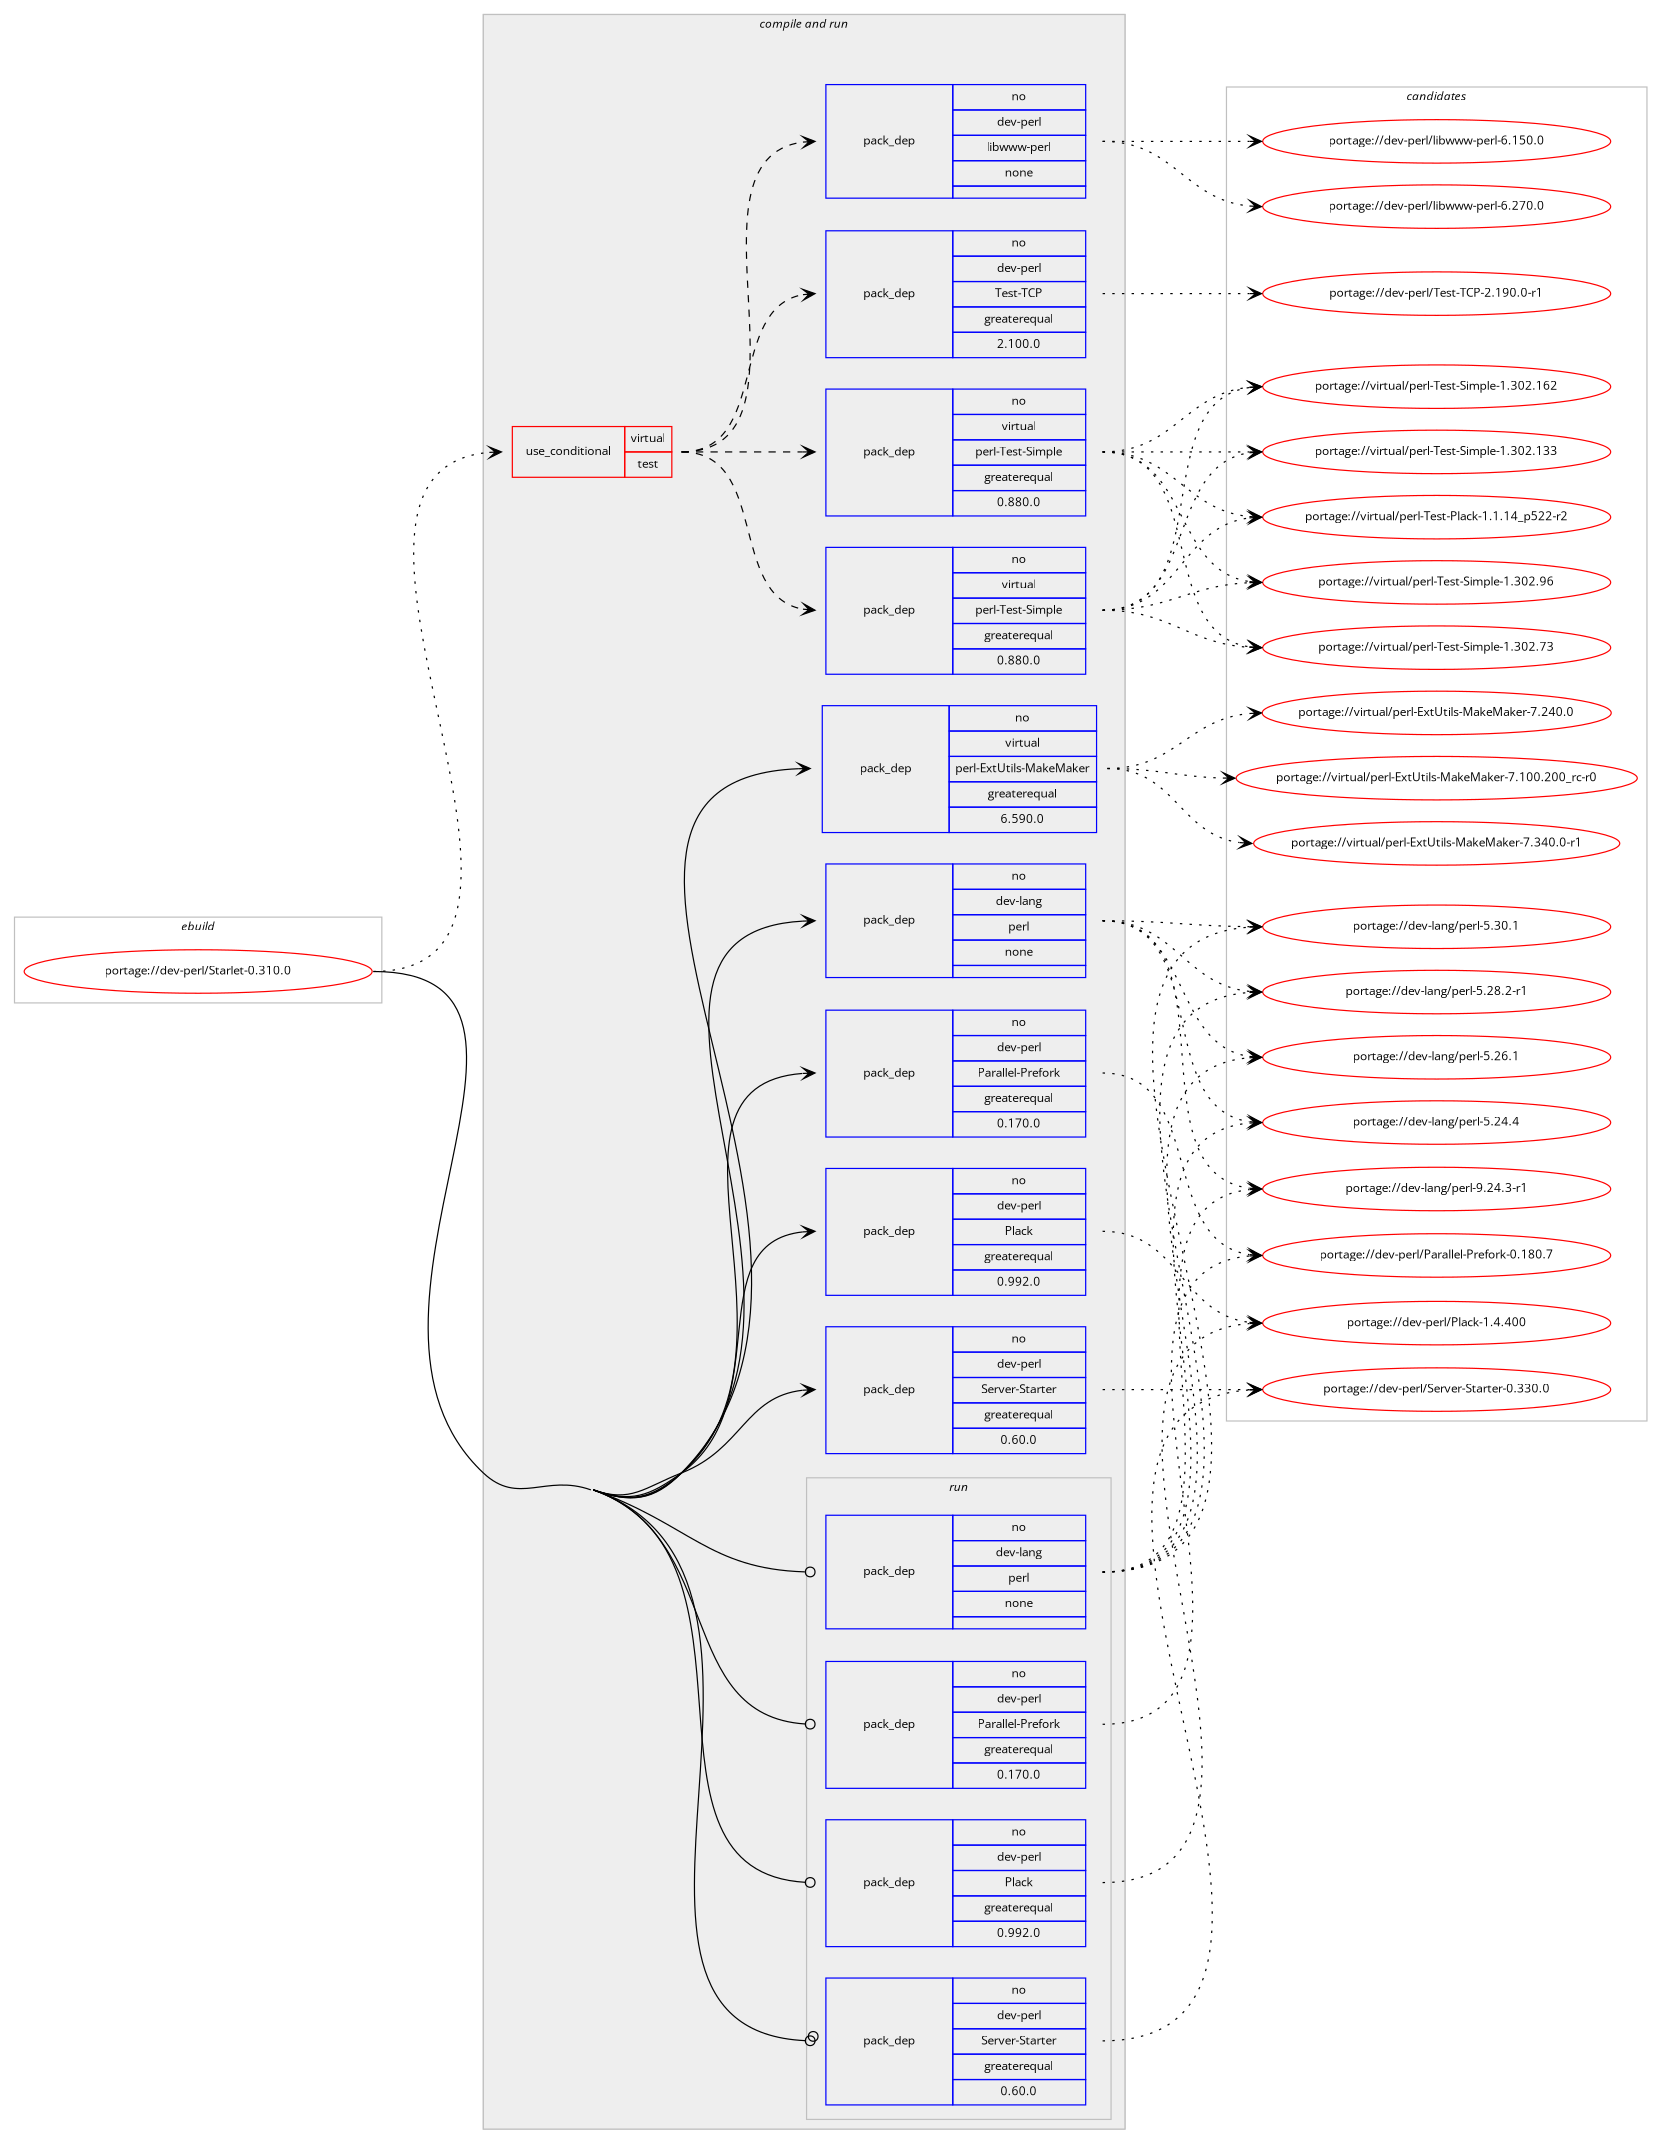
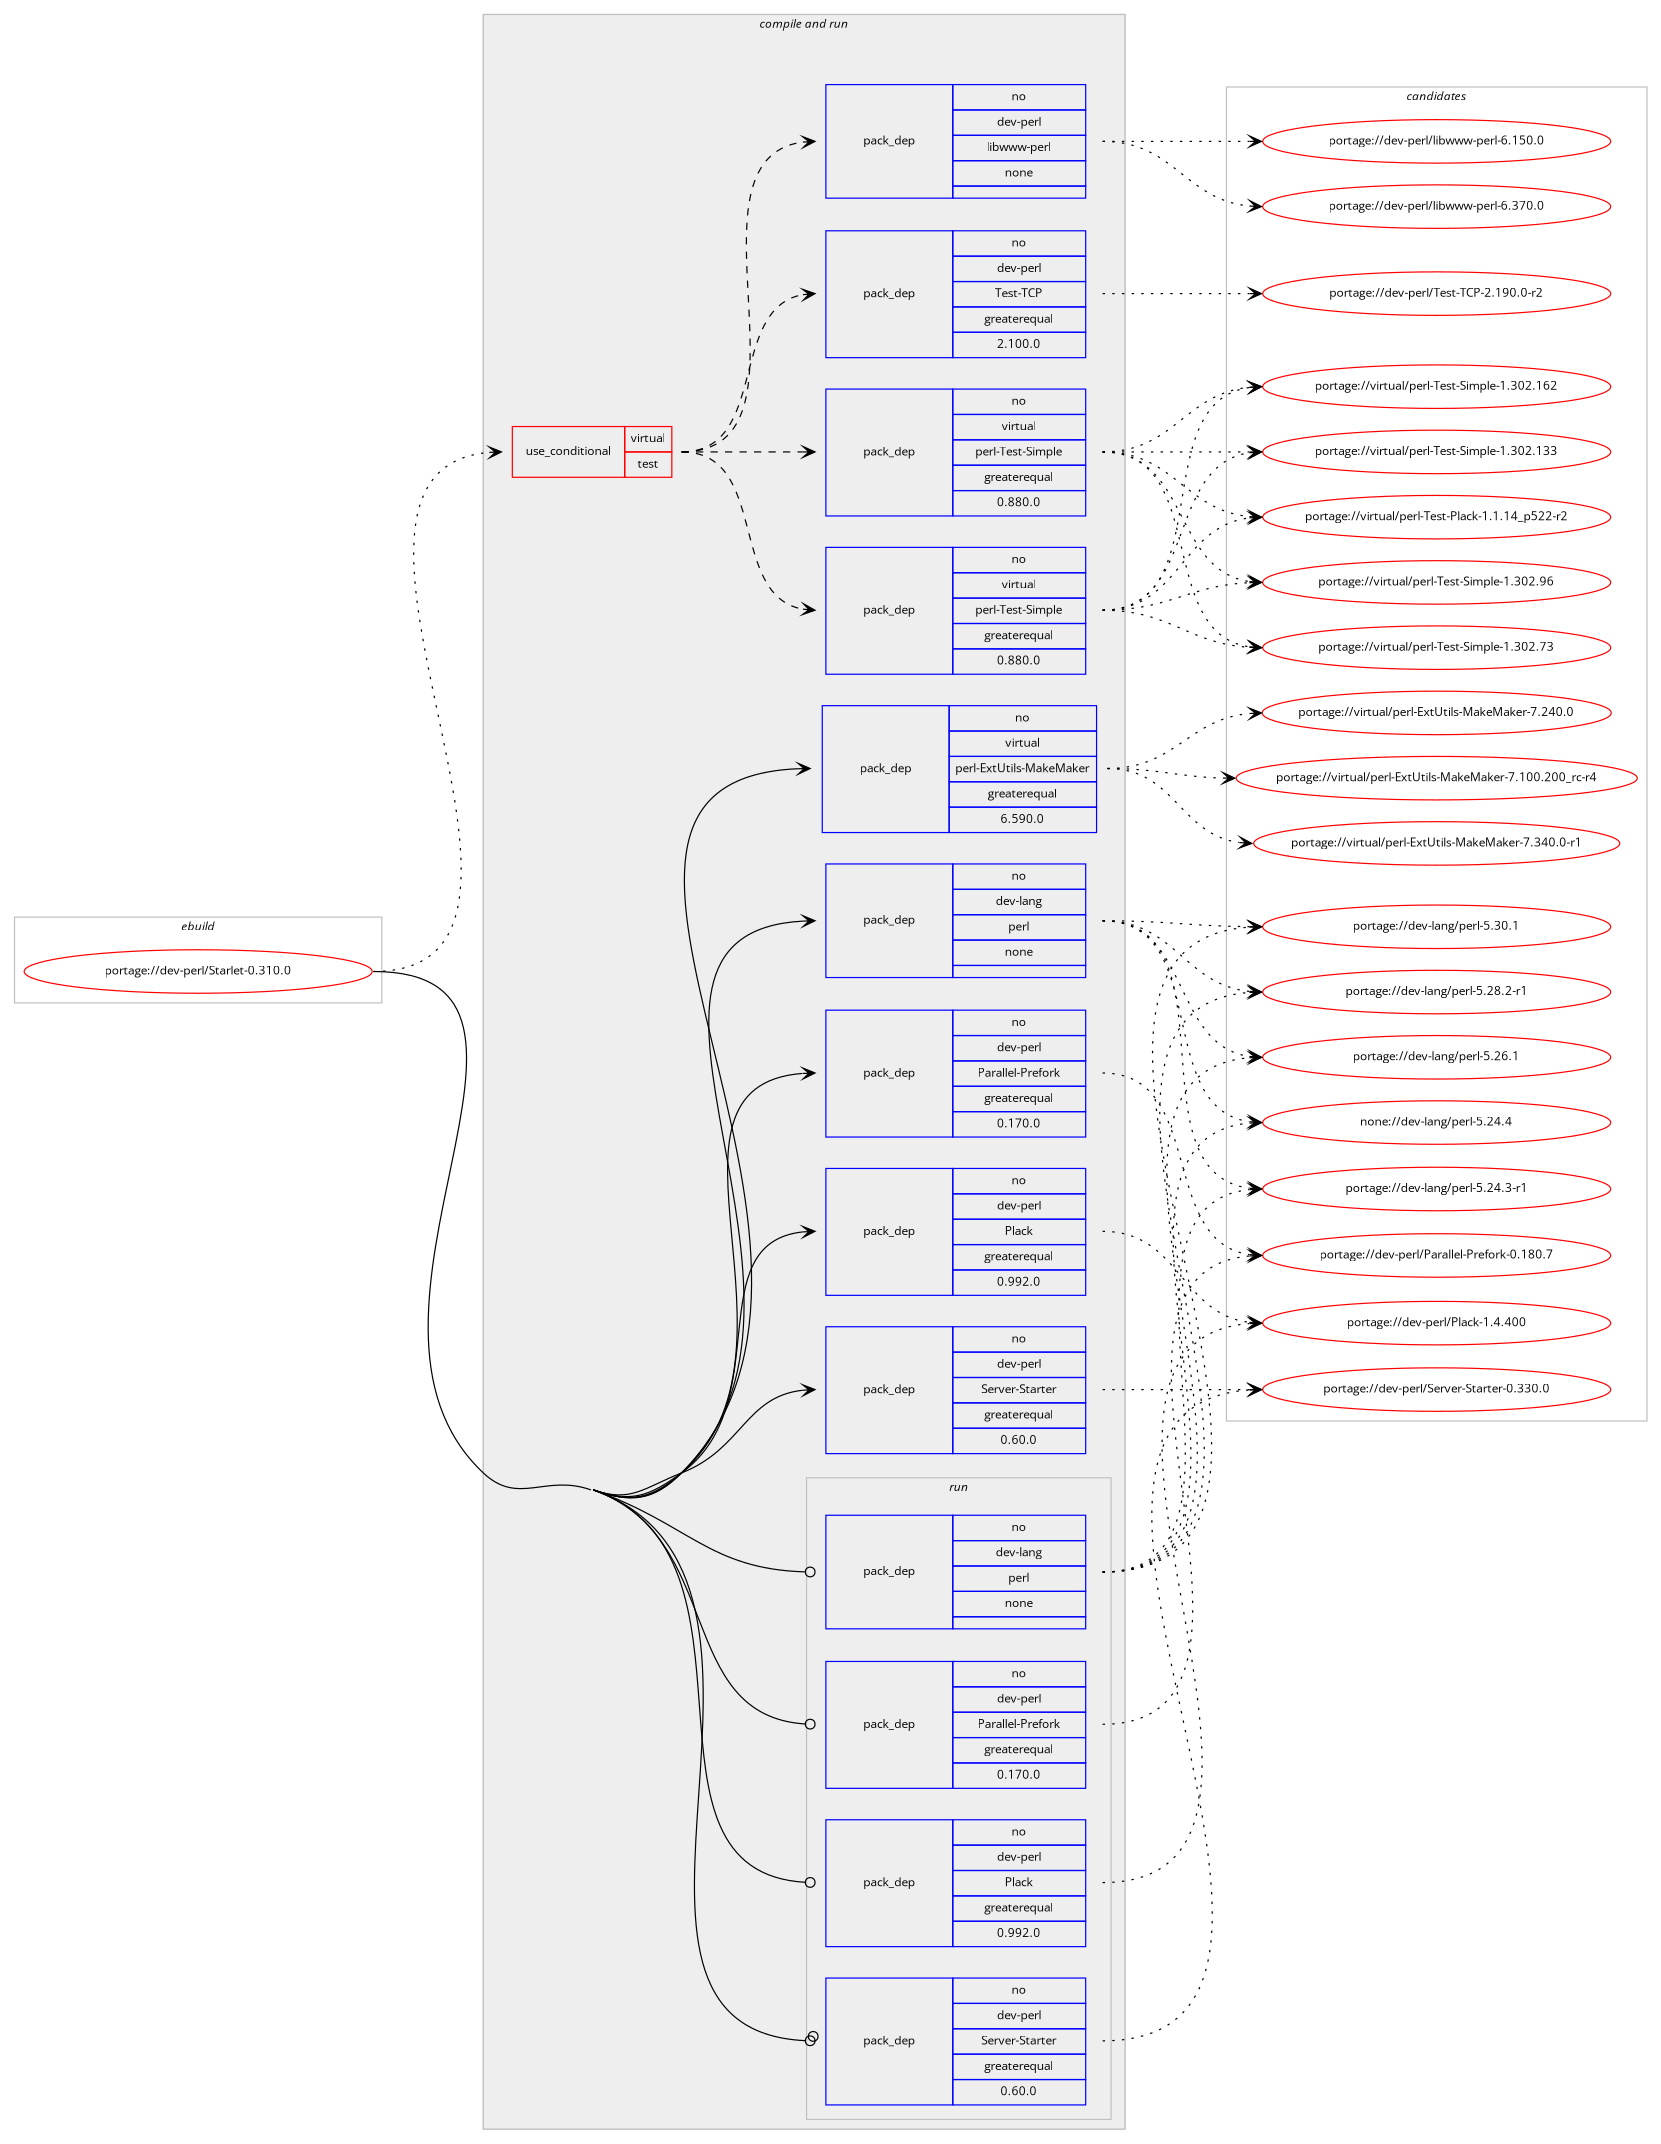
node "portage://dev-perl/libwww-perl-6.270.0": label "portage://dev-perl/libwww-perl-6.270.0" -> "portage://dev-perl/libwww-perl-6.370.0"
node "portage://dev-perl/Test-TCP-2.190.0-r1": label "portage://dev-perl/Test-TCP-2.190.0-r1" -> "portage://dev-perl/Test-TCP-2.190.0-r2"
node "portage://virtual/perl-ExtUtils-MakeMaker-7.100.200_rc-r0": label "portage://virtual/perl-ExtUtils-MakeMaker-7.100.200_rc-r0" -> "portage://virtual/perl-ExtUtils-MakeMaker-7.100.200_rc-r4"
node "portage://dev-lang/perl-5.24.4": label "portage://dev-lang/perl-5.24.4" -> "none://dev-lang/perl-5.24.4"
node "portage://dev-lang/perl-9.24.3-r1": label "portage://dev-lang/perl-9.24.3-r1" -> "portage://dev-lang/perl-5.24.3-r1"
